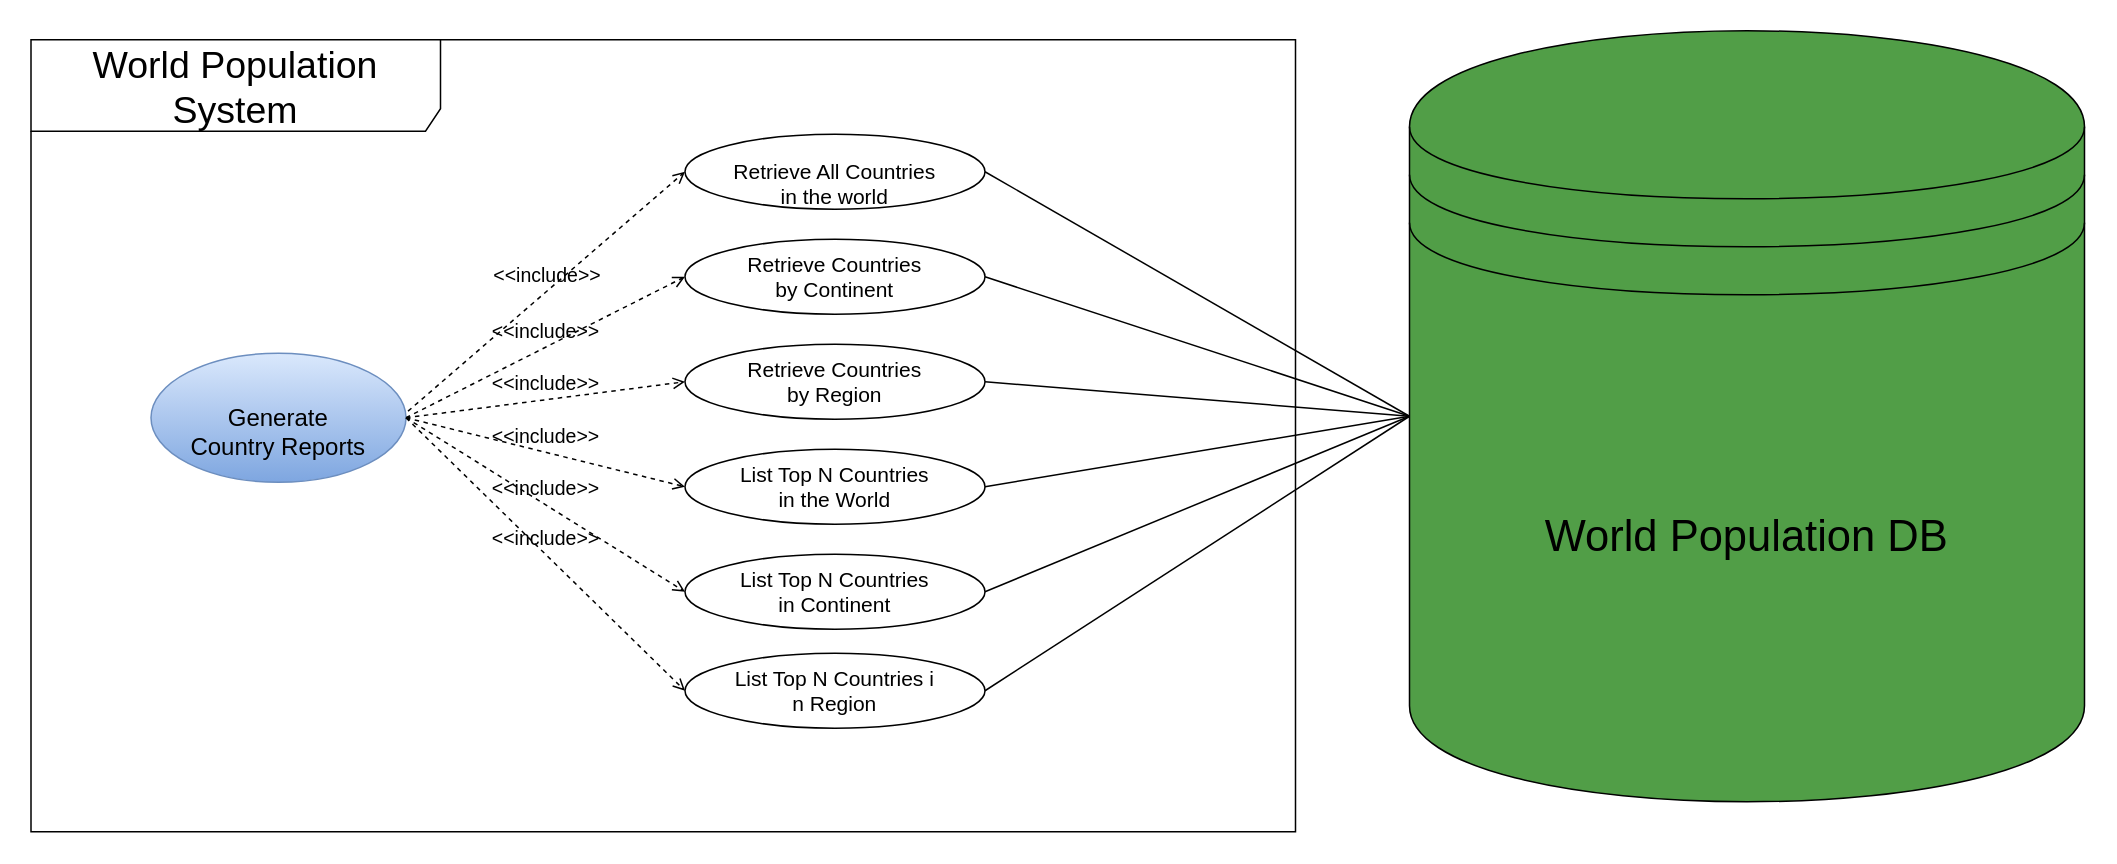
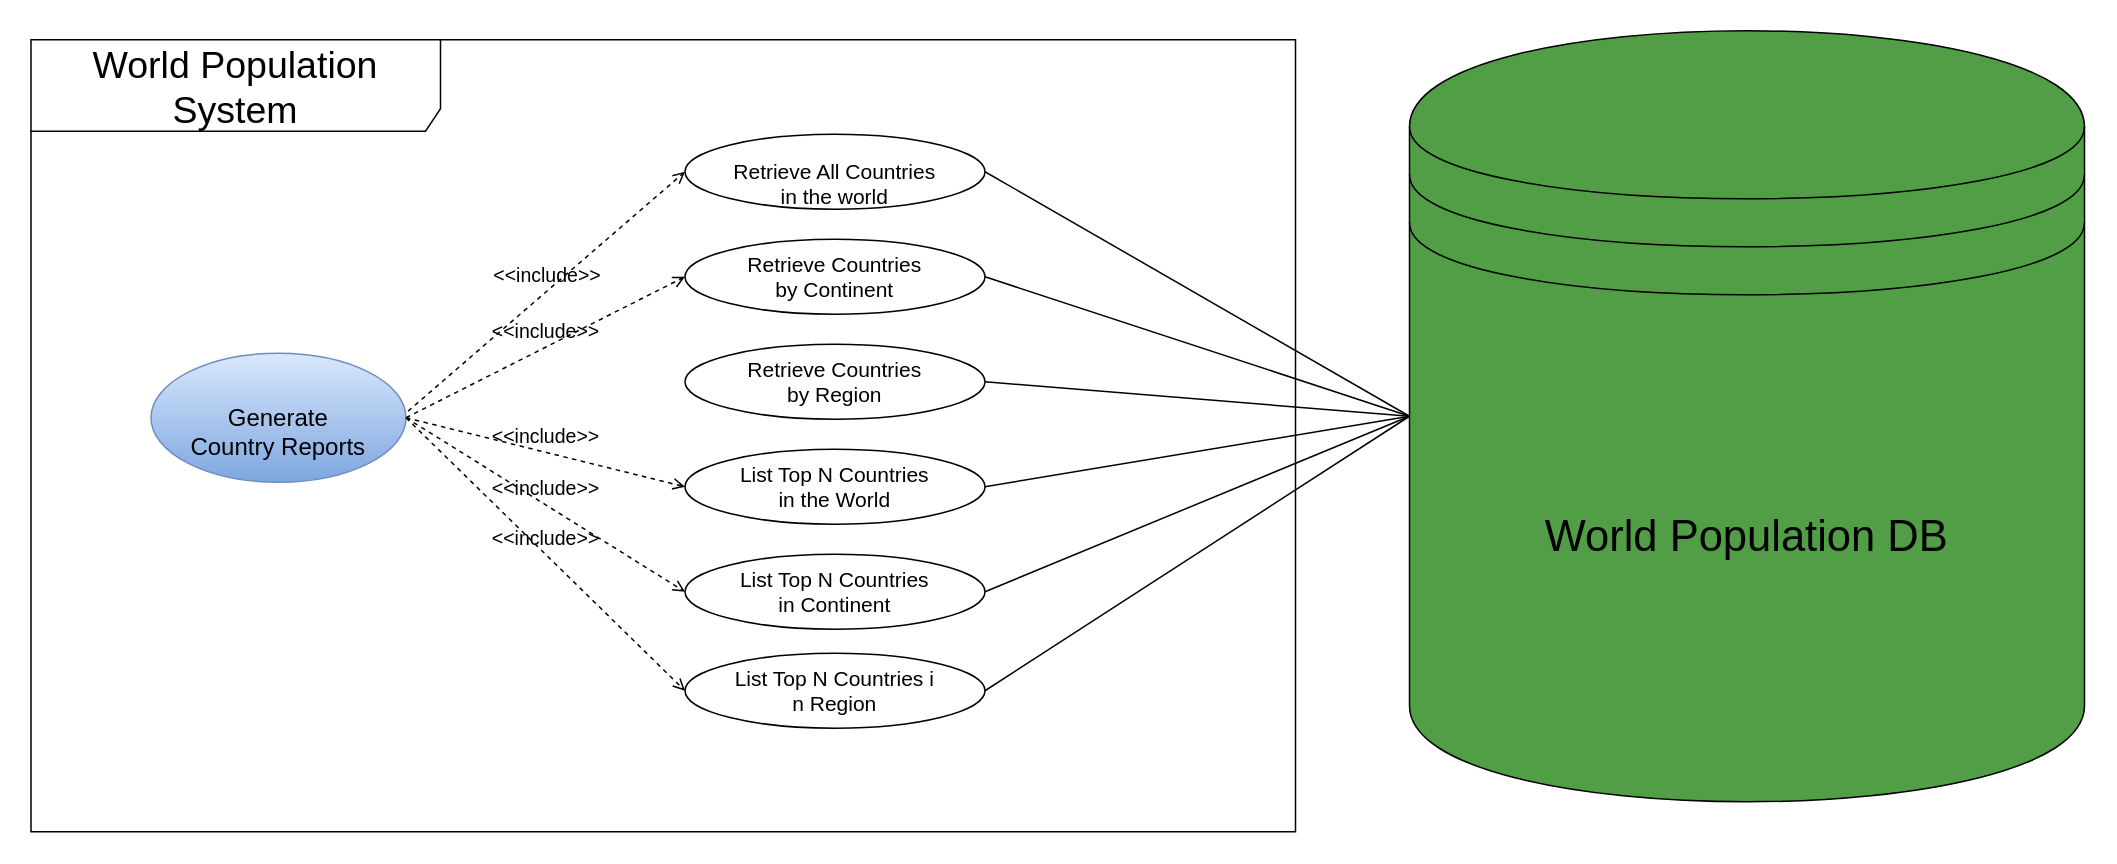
edge "Generate Country Reports" -> "Retrieve Countries by Region": removed, label "<<include>>"
